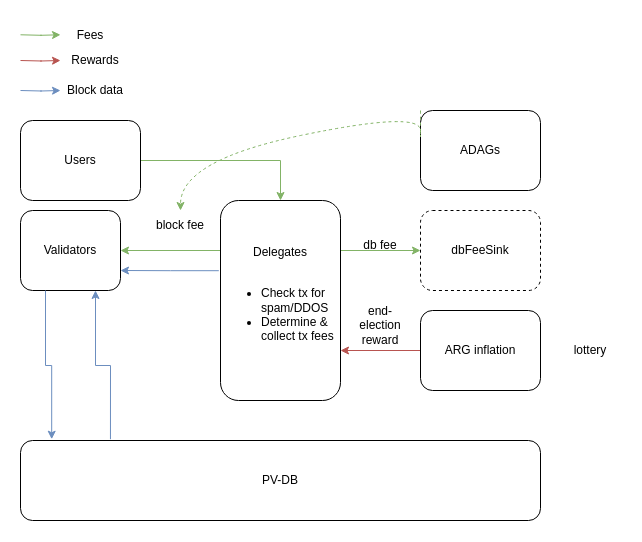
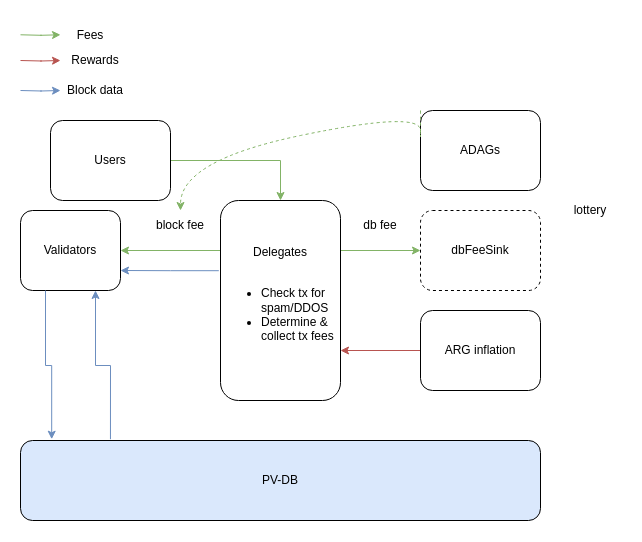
node "Users": moved (81, 161) -> (111, 161)
node "db fee": moved (381, 246) -> (381, 226)
node "end-election reward": removed
node "lottery": moved (591, 351) -> (591, 211)
node "PV-DB": fillcolor #ffffff -> #dae8fc
